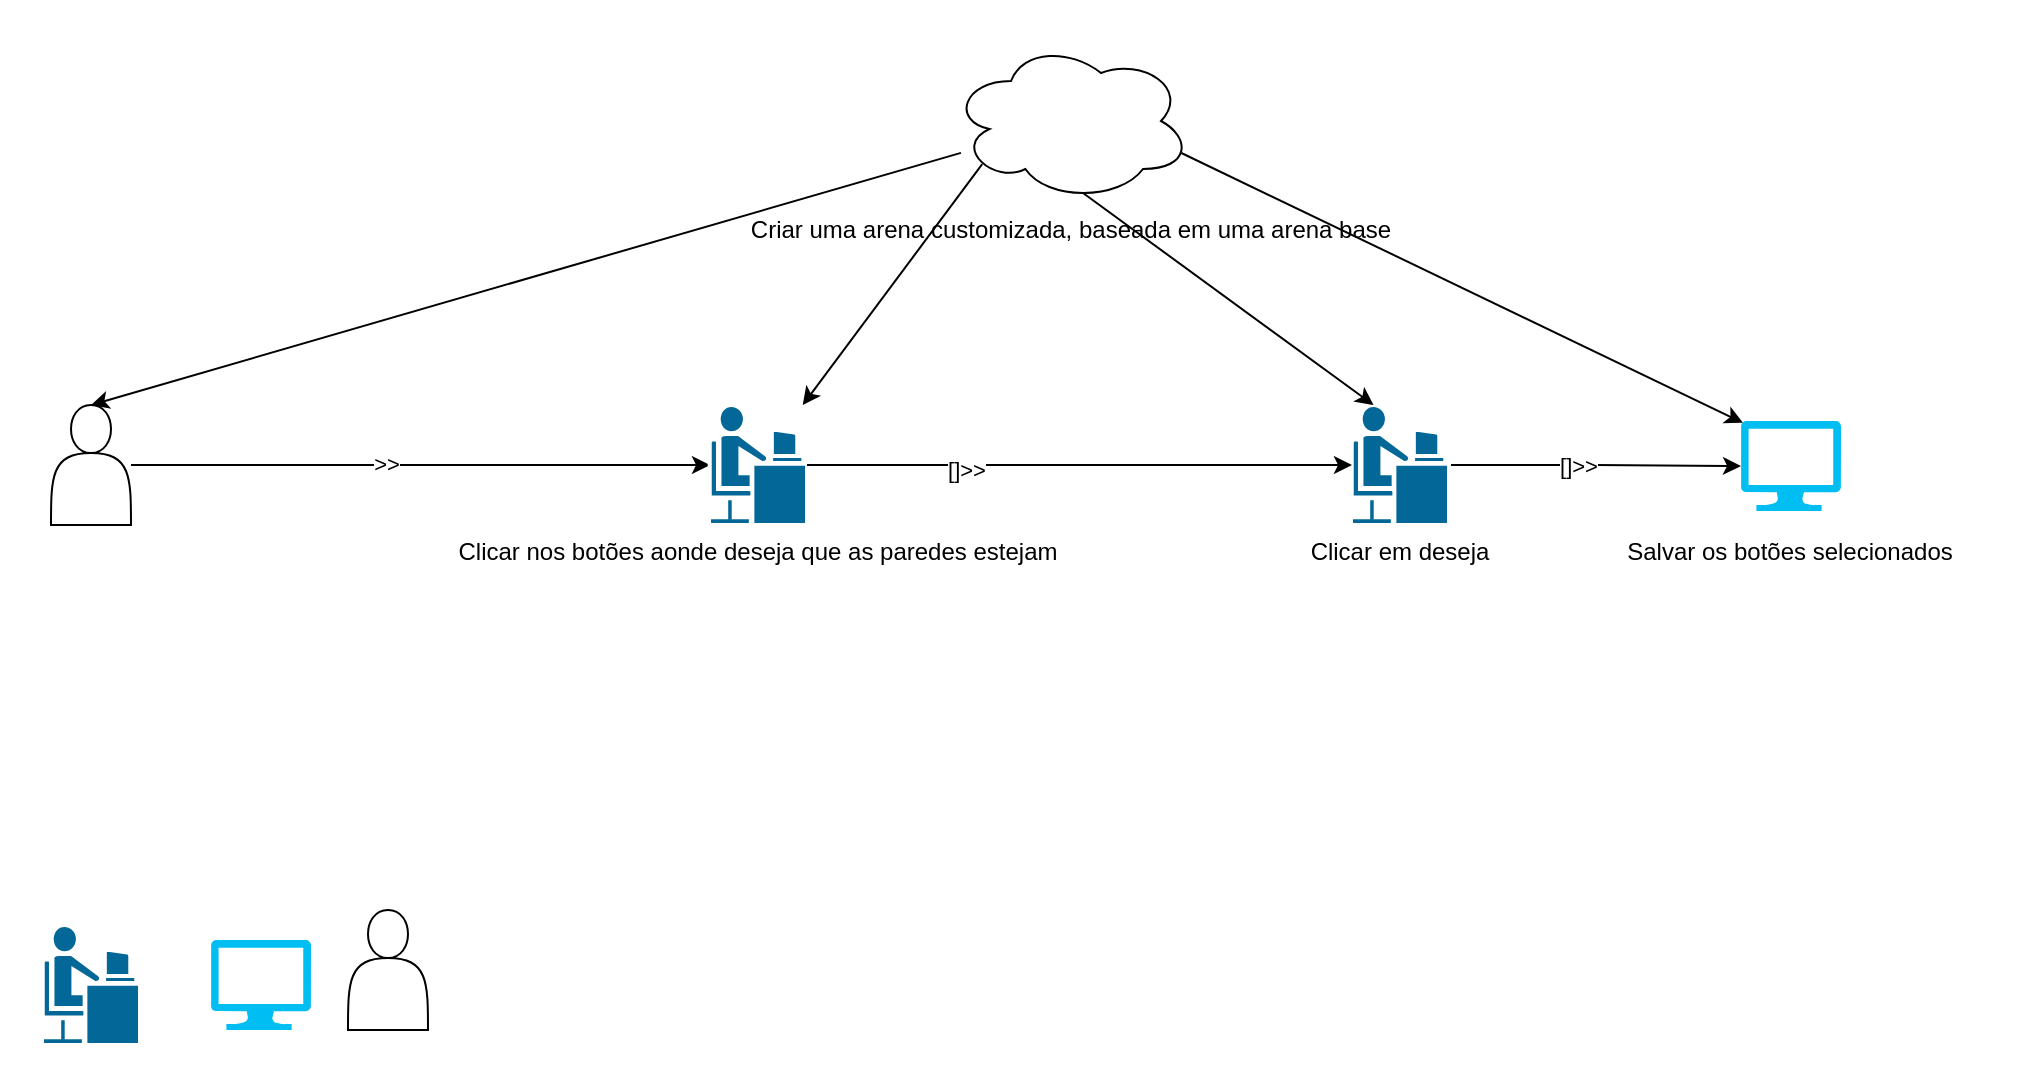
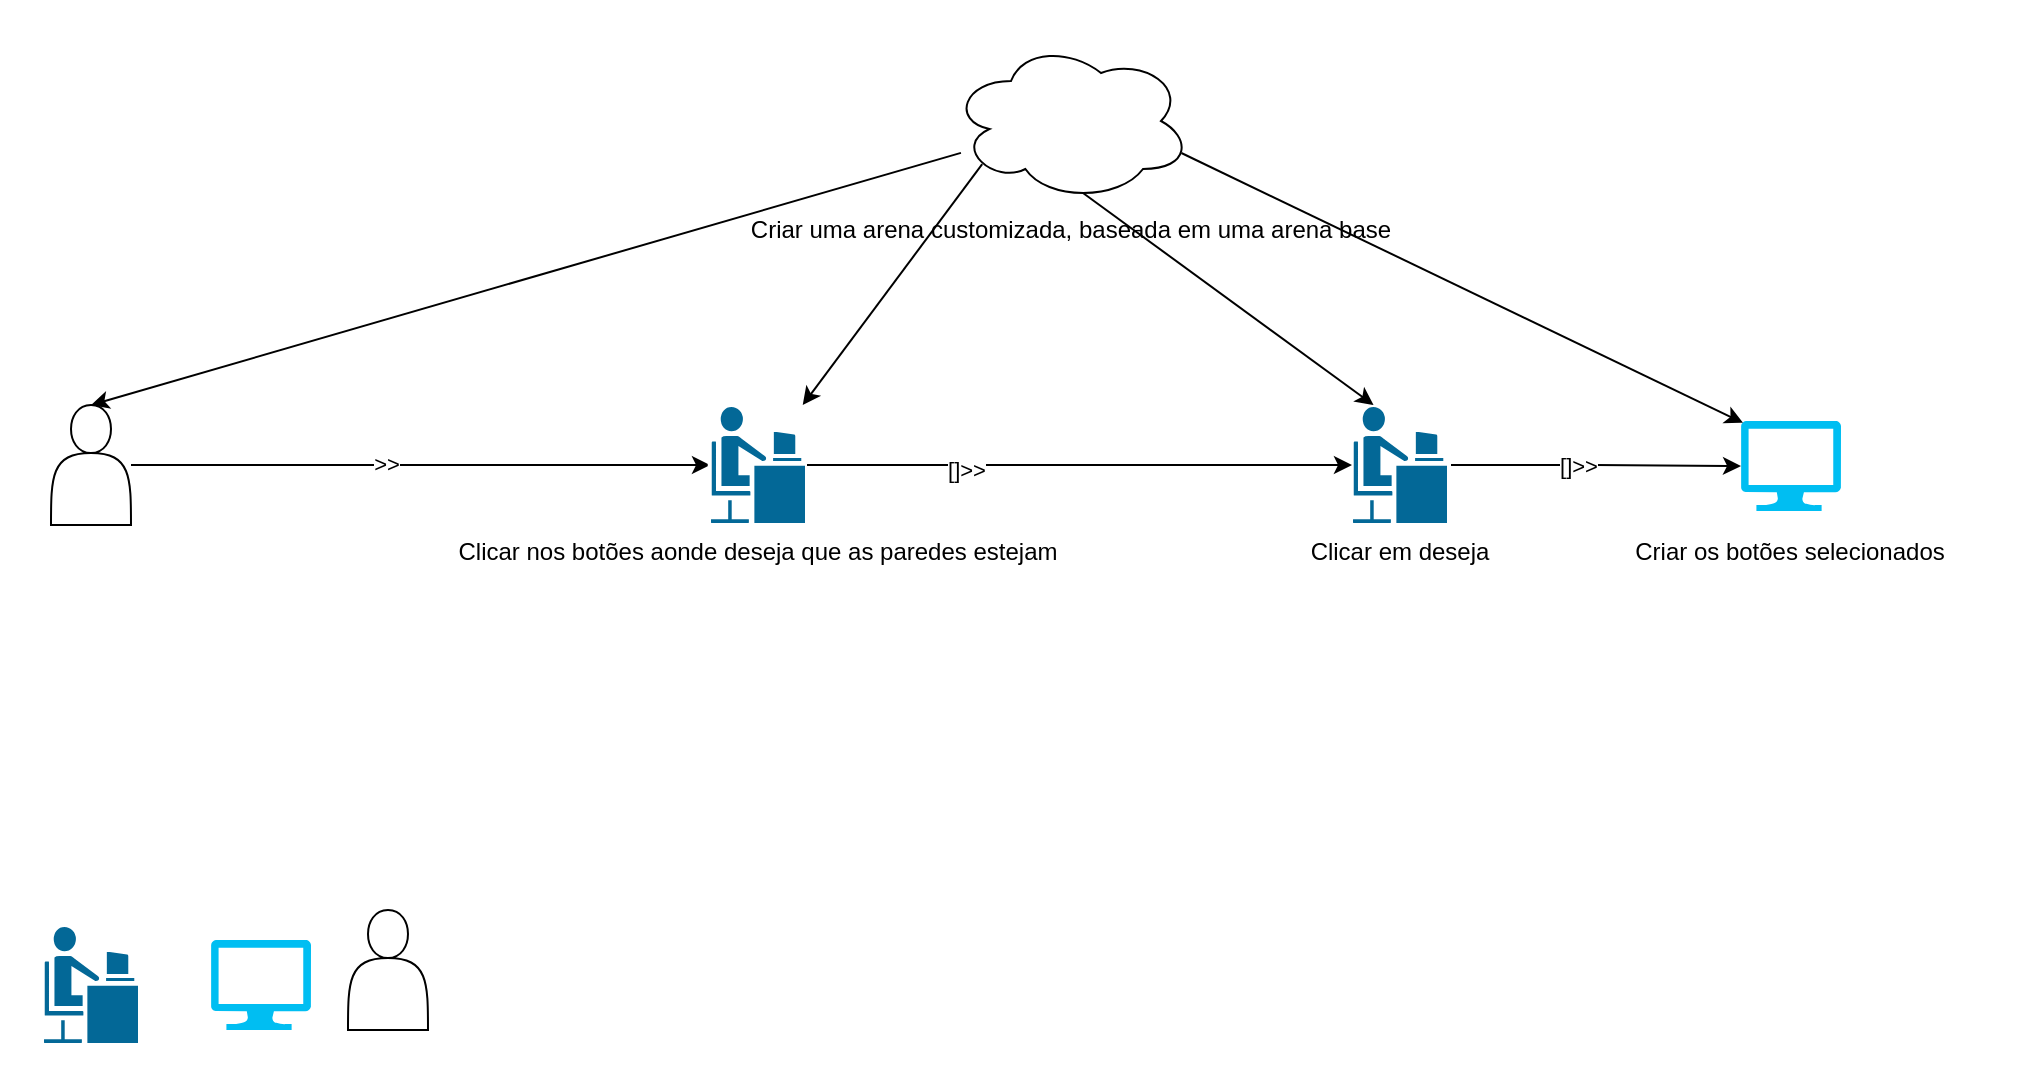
node "Salvar os botões selecionados": label "Salvar os botões selecionados" -> "Criar os botões selecionados"
